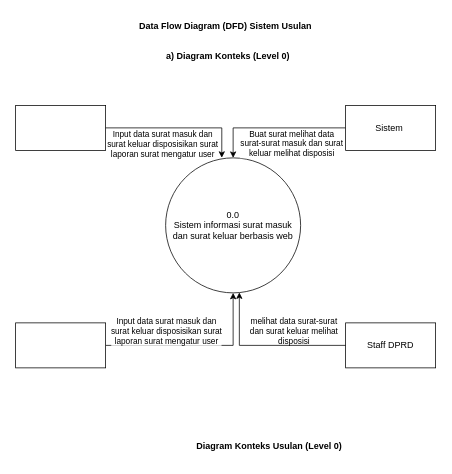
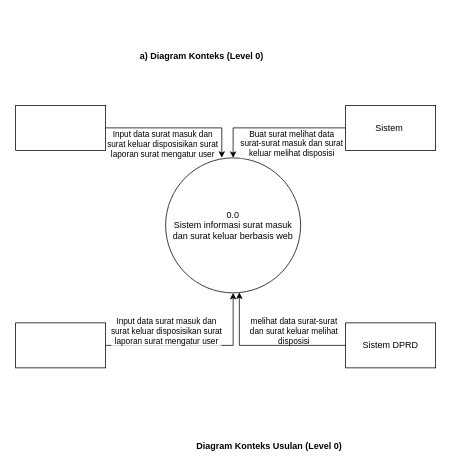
node "Data Flow Diagram (DFD) Sistem Usulan": removed
node "a) Diagram Konteks (Level 0)": moved (229, 57) -> (203, 57)
node "Staff DPRD": label "Staff DPRD" -> "Sistem DPRD"
